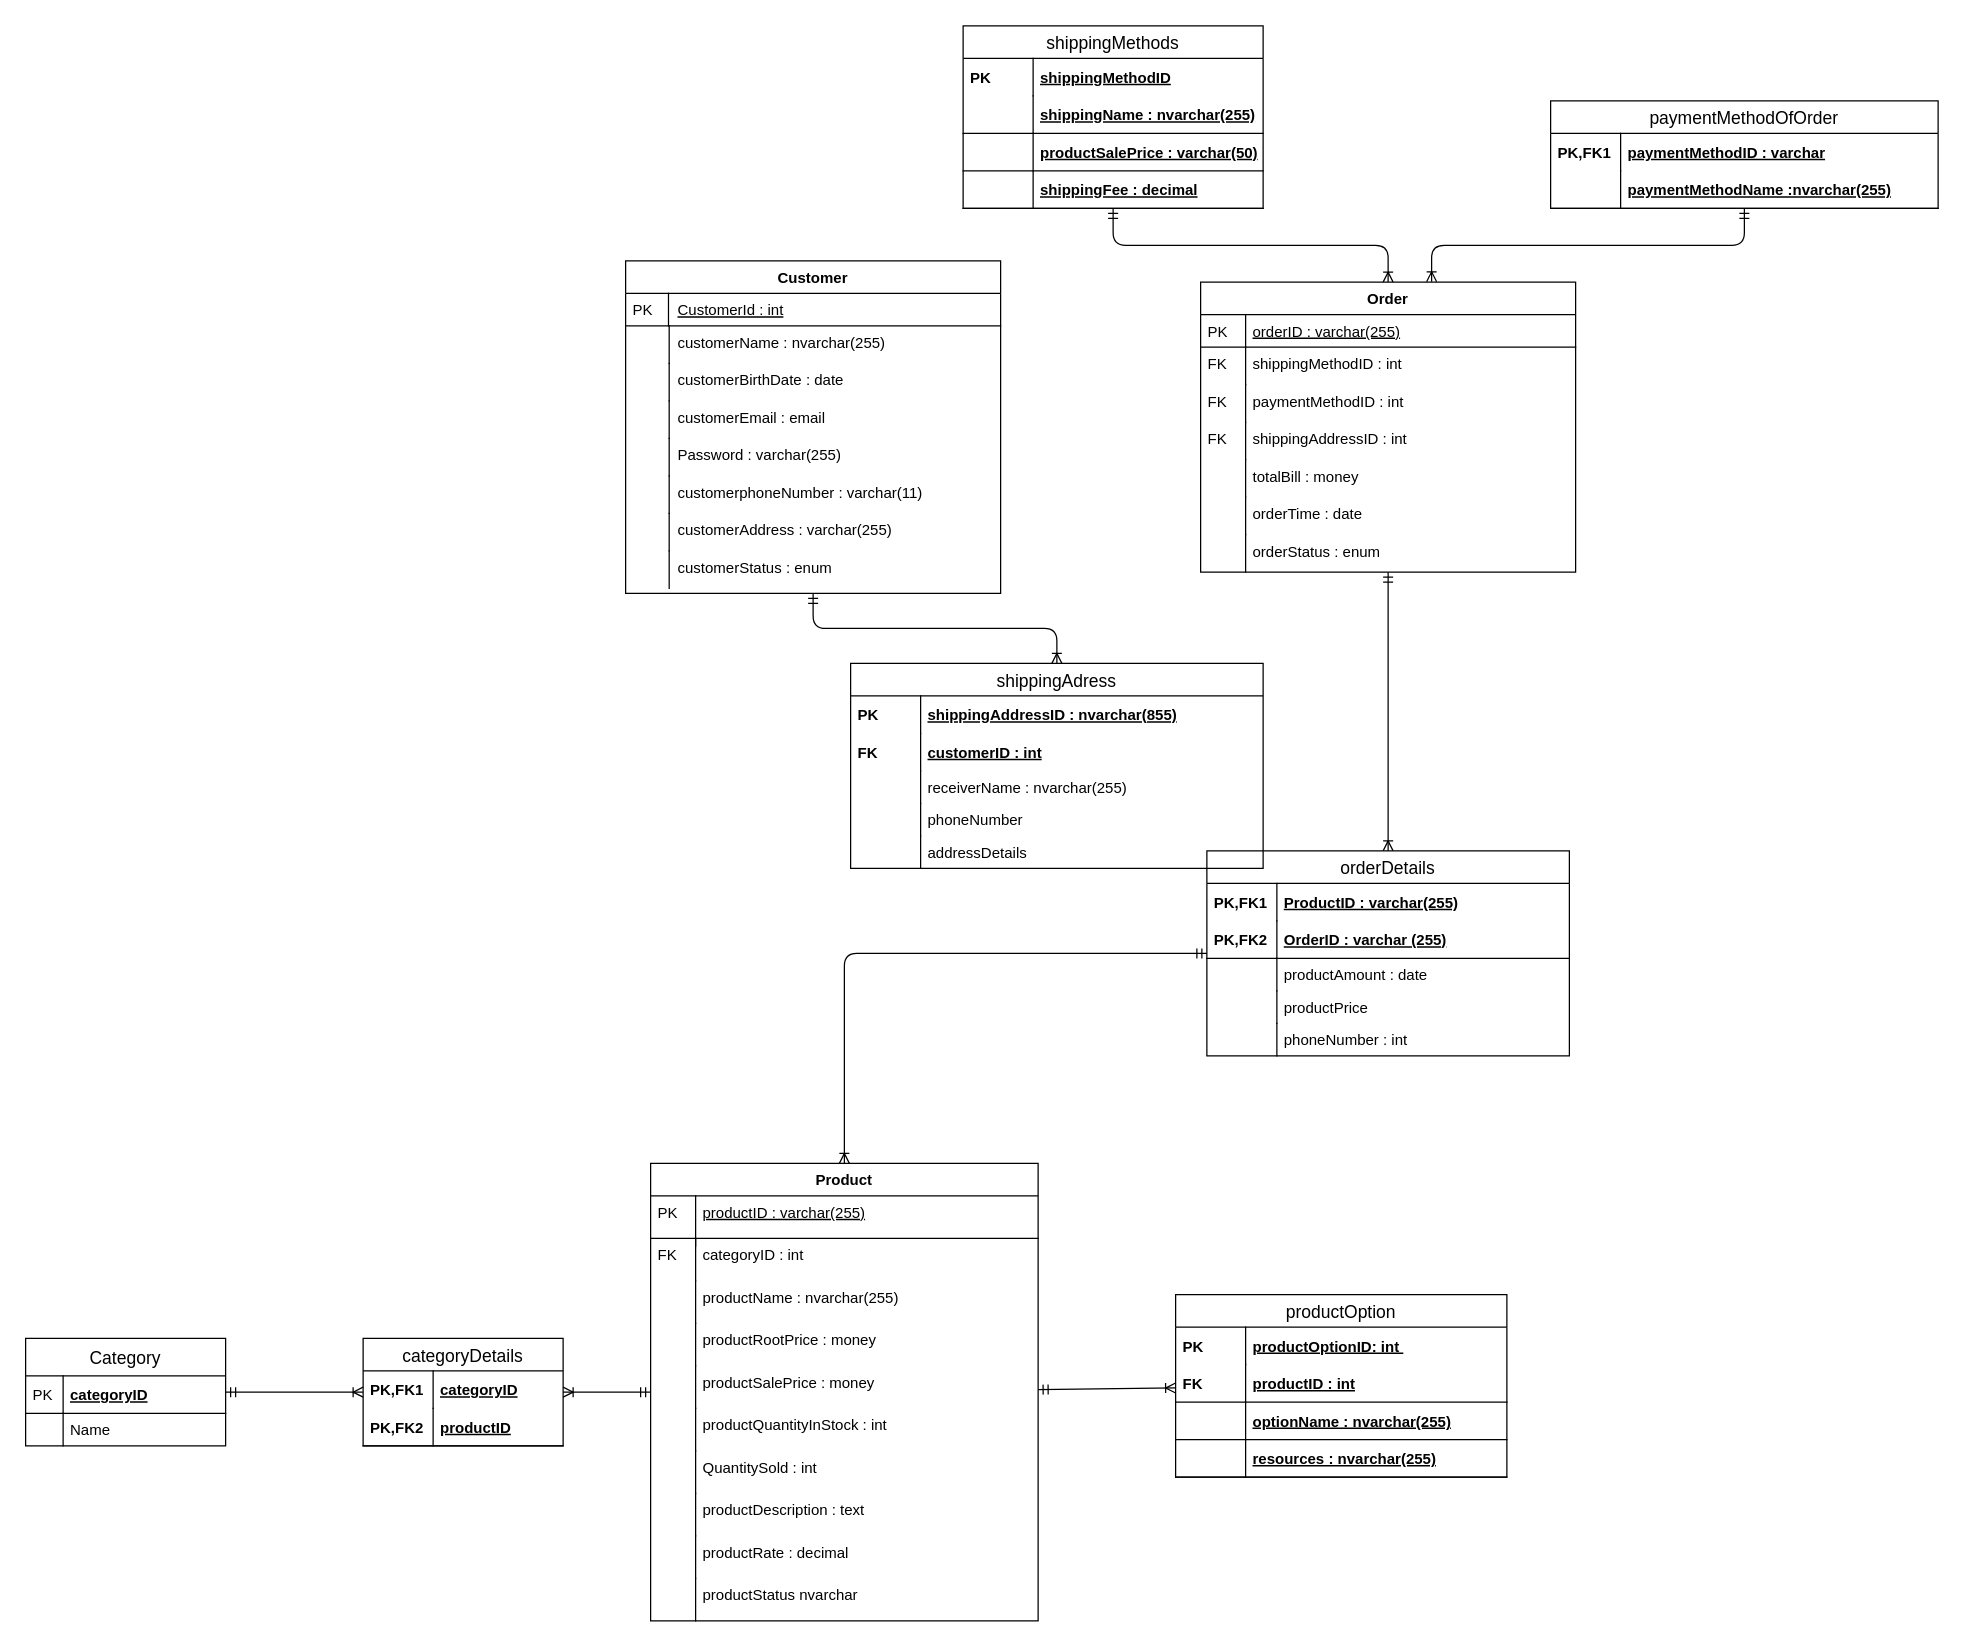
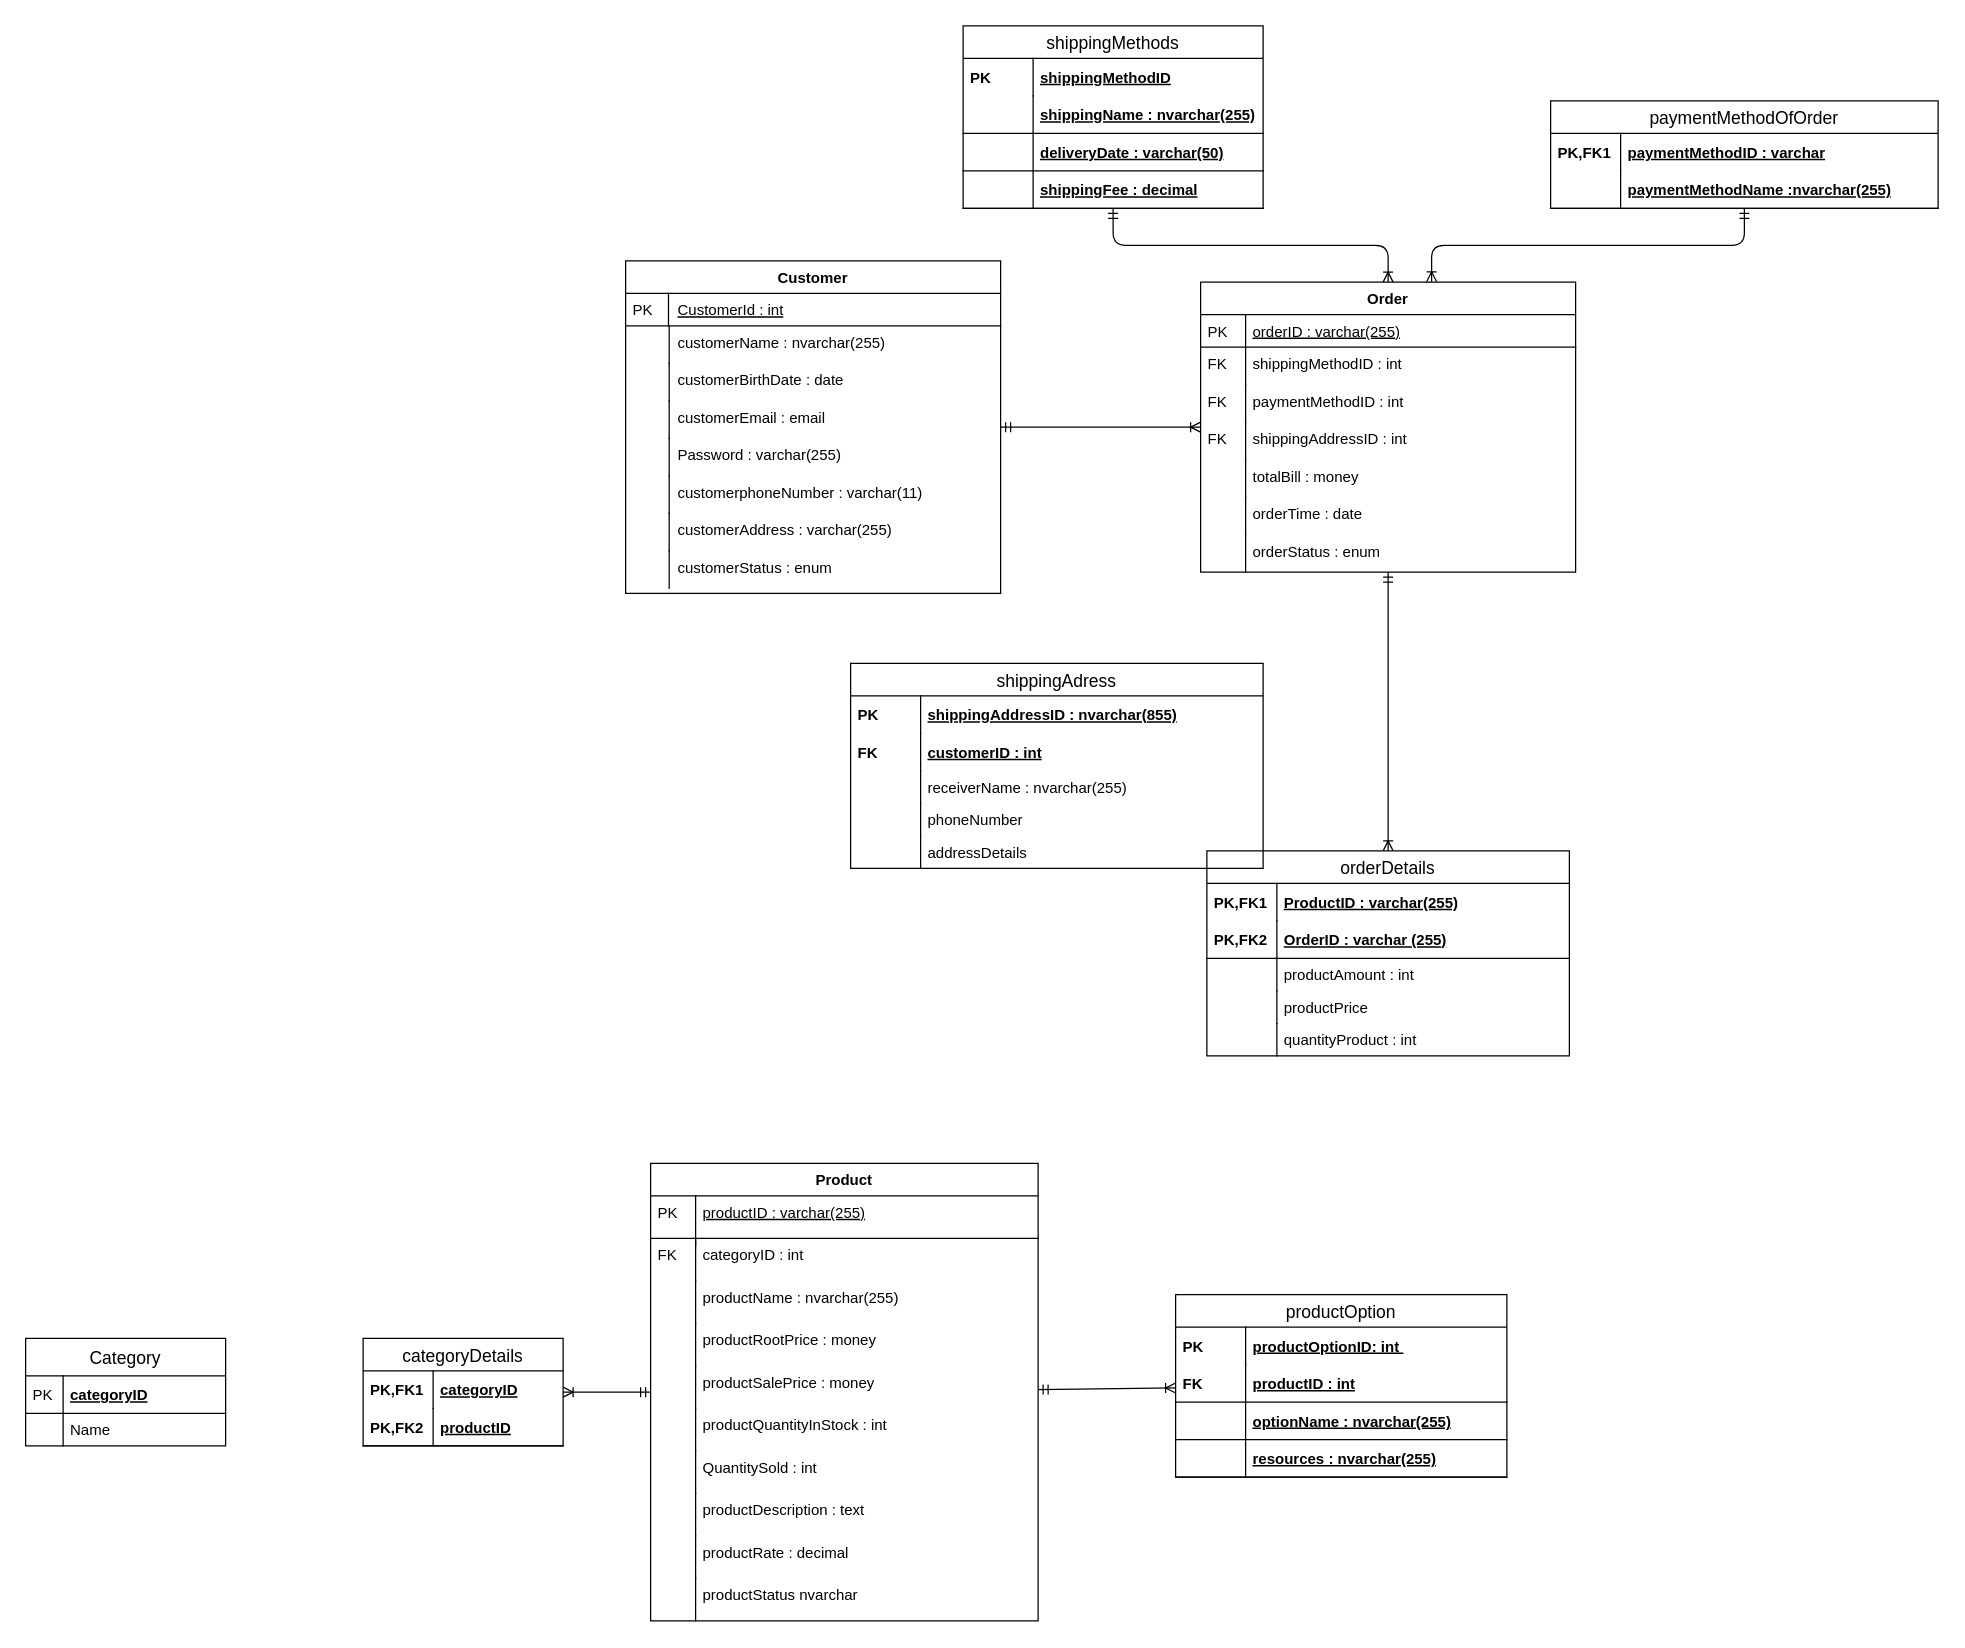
node "productSalePrice : varchar(50)": label "productSalePrice : varchar(50)" -> "deliveryDate : varchar(50)"
edge "Customer" -- "Order": added
edge "Customer" -- "shippingAdress": removed
edge "orderDetails" -- "Product": removed
node "productAmount : date": label "productAmount : date" -> "productAmount : int"
node "phoneNumber : int": label "phoneNumber : int" -> "quantityProduct : int"
edge "Category" -- "categoryDetails": removed
